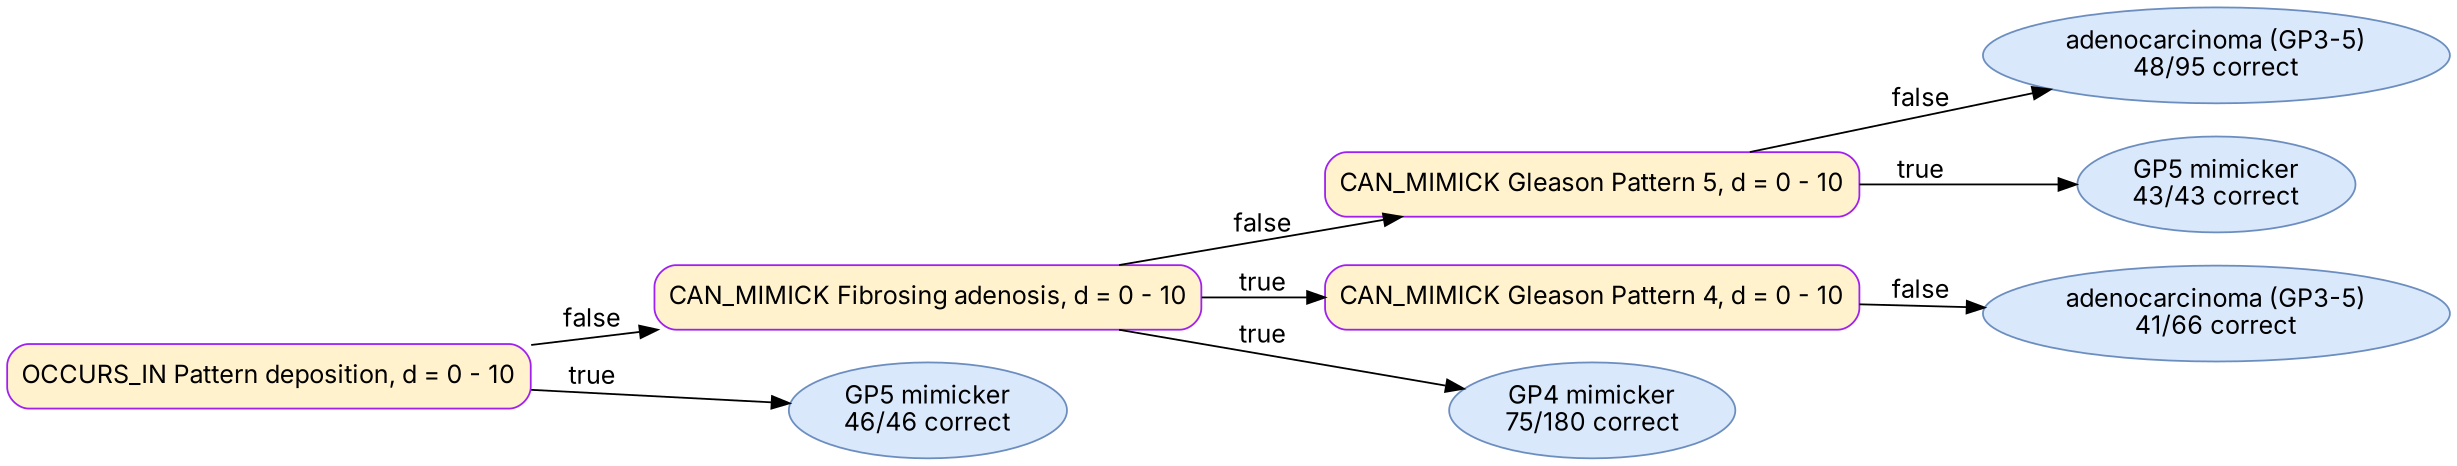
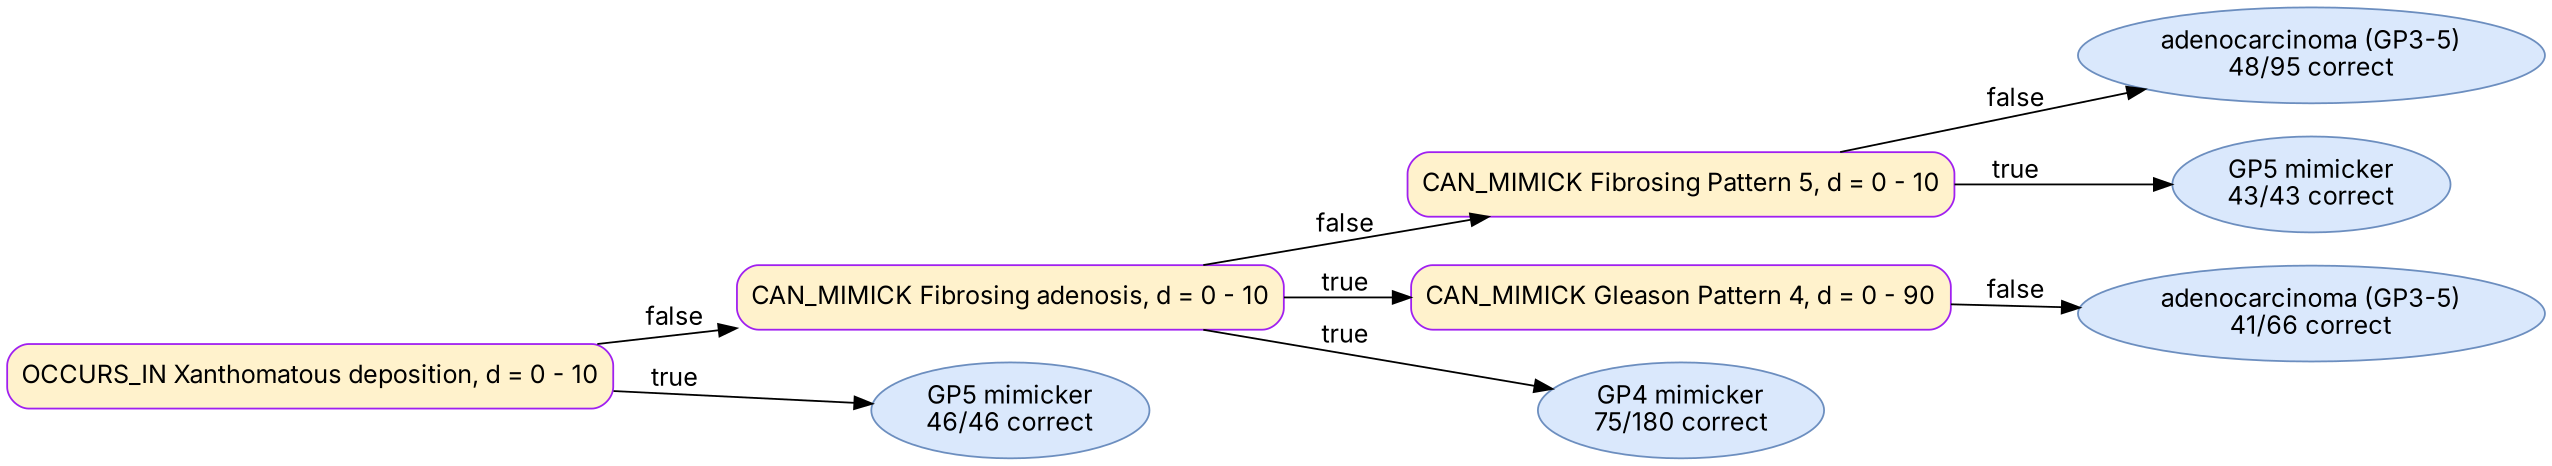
node "CAN_MIMICK Gleason Pattern 5, d = 0 - 10": label "CAN_MIMICK Gleason Pattern 5, d = 0 - 10" -> "CAN_MIMICK Fibrosing Pattern 5, d = 0 - 10"
node "CAN_MIMICK Gleason Pattern 4, d = 0 - 10": label "CAN_MIMICK Gleason Pattern 4, d = 0 - 10" -> "CAN_MIMICK Gleason Pattern 4, d = 0 - 90"
node "OCCURS_IN Pattern deposition, d = 0 - 10": label "OCCURS_IN Pattern deposition, d = 0 - 10" -> "OCCURS_IN Xanthomatous deposition, d = 0 - 10"
